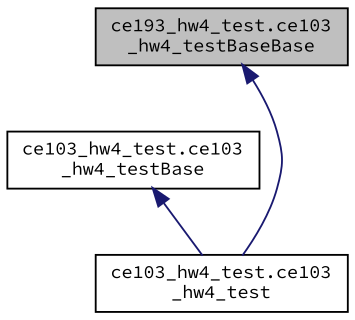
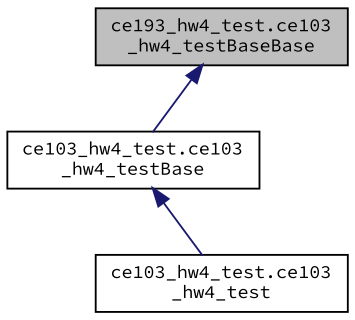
edge "ce103_hw4_test.ce103 _hw4_test" -> "ce193_hw4_test.ce103 _hw4_testBaseBase": now "ce103_hw4_test.ce103 _hw4_testBase" -> "ce193_hw4_test.ce103 _hw4_testBaseBase"
